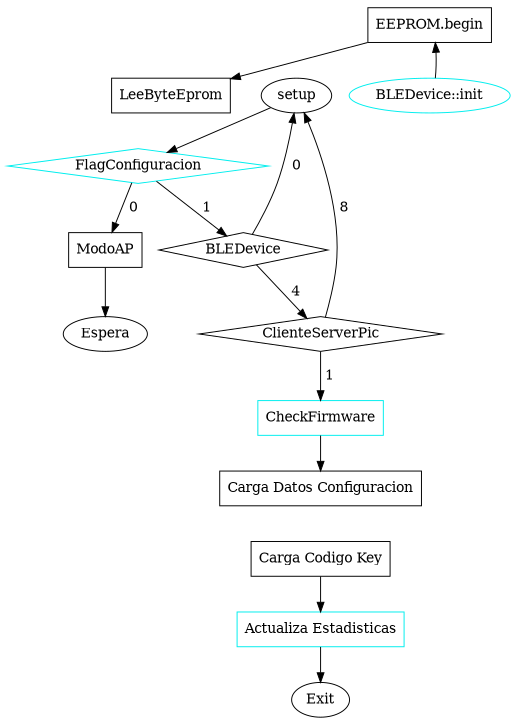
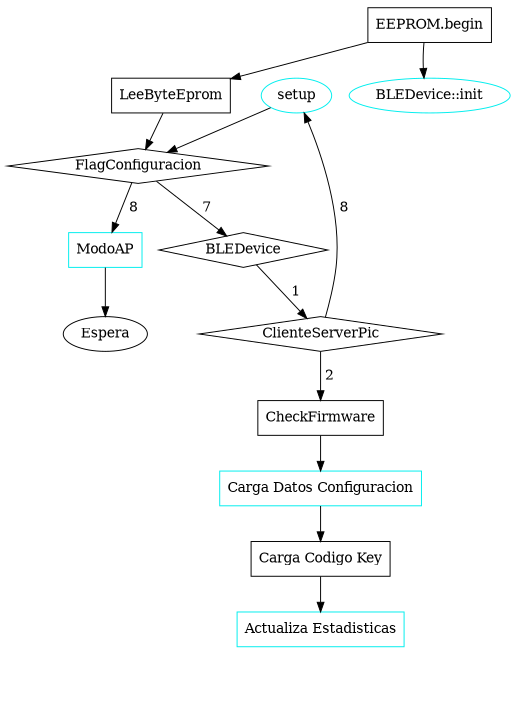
edge "BLEDevice::init" -> "EEPROM.begin": reversed
node "setup": color black -> cyan2
edge "LeeByteEprom" -> "FlagConfiguracion": added
node "FlagConfiguracion": color cyan2 -> black
edge "BLEDevice" -> "setup": removed, label "0"
edge "FlagConfiguracion" -> "ModoAP": label " 0" -> " 8"
edge "FlagConfiguracion" -> "BLEDevice": label " 1" -> " 7"
node "ModoAP": color black -> cyan2
edge "BLEDevice" -> "ClienteServerPic": label " 4" -> " 1"
edge "ClienteServerPic" -> "CheckFirmware": label " 1" -> " 2"
node "CheckFirmware": color cyan2 -> black
node "Carga Datos Configuracion": color black -> cyan2
edge "Carga Datos Configuracion" -> "Carga Codigo Key": added
node "Exit": removed
